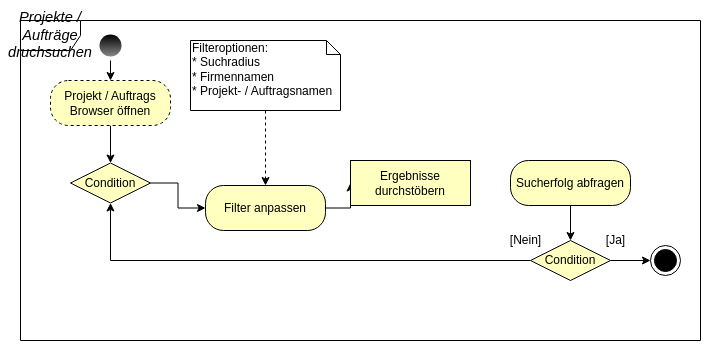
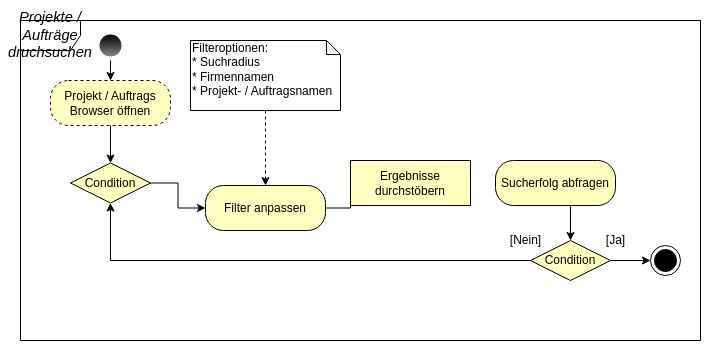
node "Sucherfolg abfragen": moved (571, 183) -> (556, 183)
edge "Filter anpassen" -> "Ergebnisse durchstöbern": arrowhead classic -> none
